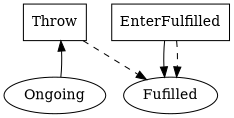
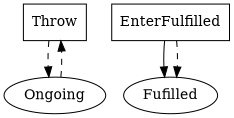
edge "Throw" -> "Fufilled": now "Throw" -> "Ongoing"
edge "Ongoing" -> "Throw": style solid -> dashed
